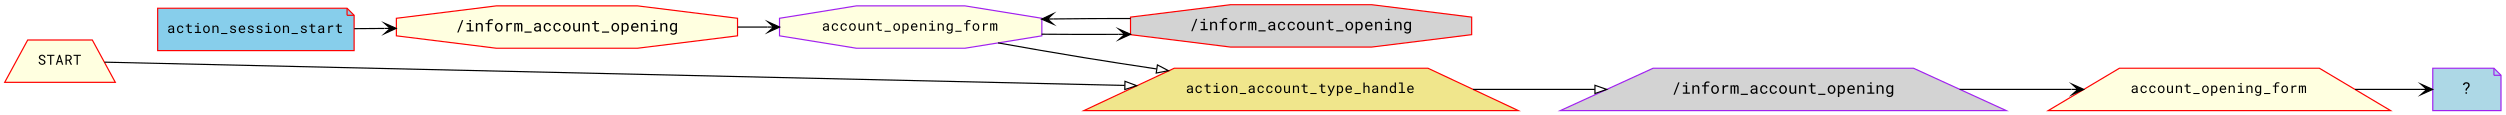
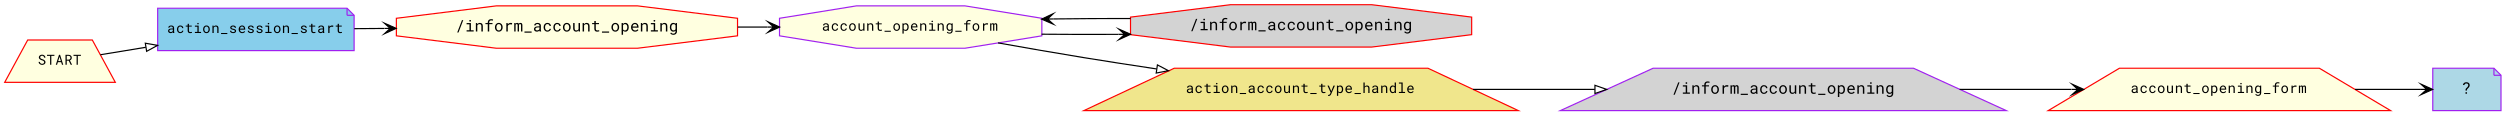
node "action_session_start": color red -> purple
edge "START" -> "action_account_type_handle": now "START" -> "action_session_start"
